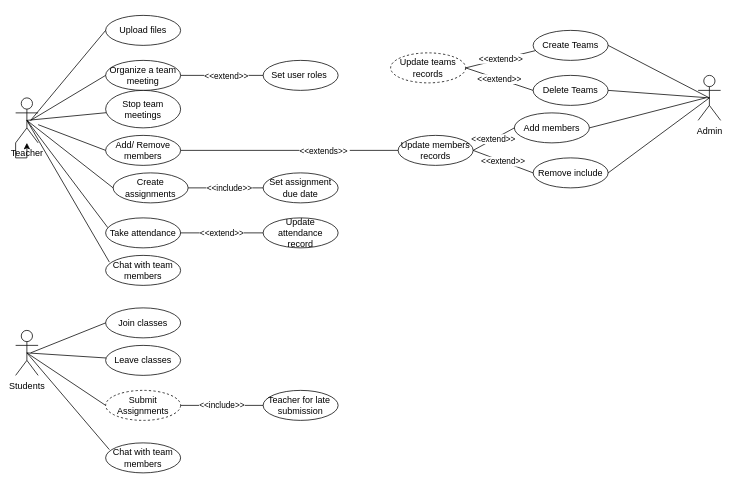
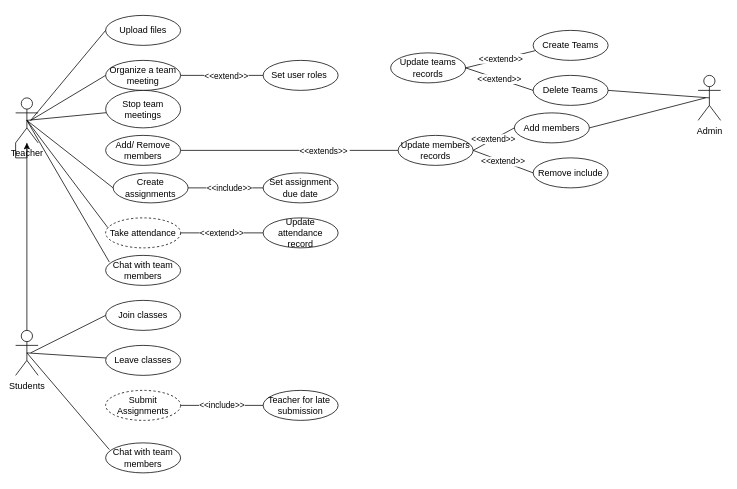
node "Update teams records": style dashed -> solid
edge "Create Teams" -- "Admin": removed
edge "Admin" -- "Remove include": removed
edge "Teacher" -- "Add/ Remove members": now "Teacher" -- "Students"
node "Take attendance": style solid -> dashed
node "Join classes": moved (143, 323) -> (143, 315)
edge "Students" -- "Submit Assignments": removed
